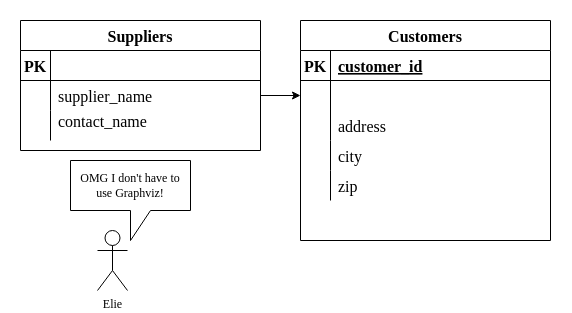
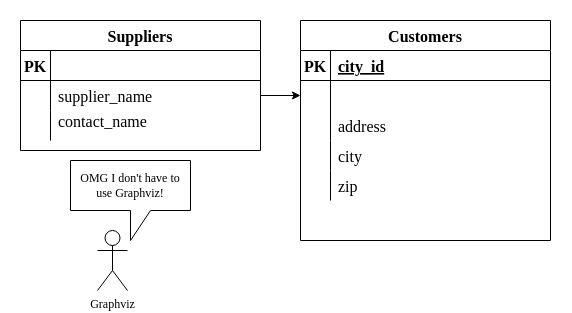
node "customer_id": label "customer_id" -> "city_id"
node "Elie": label "Elie" -> "Graphviz"
